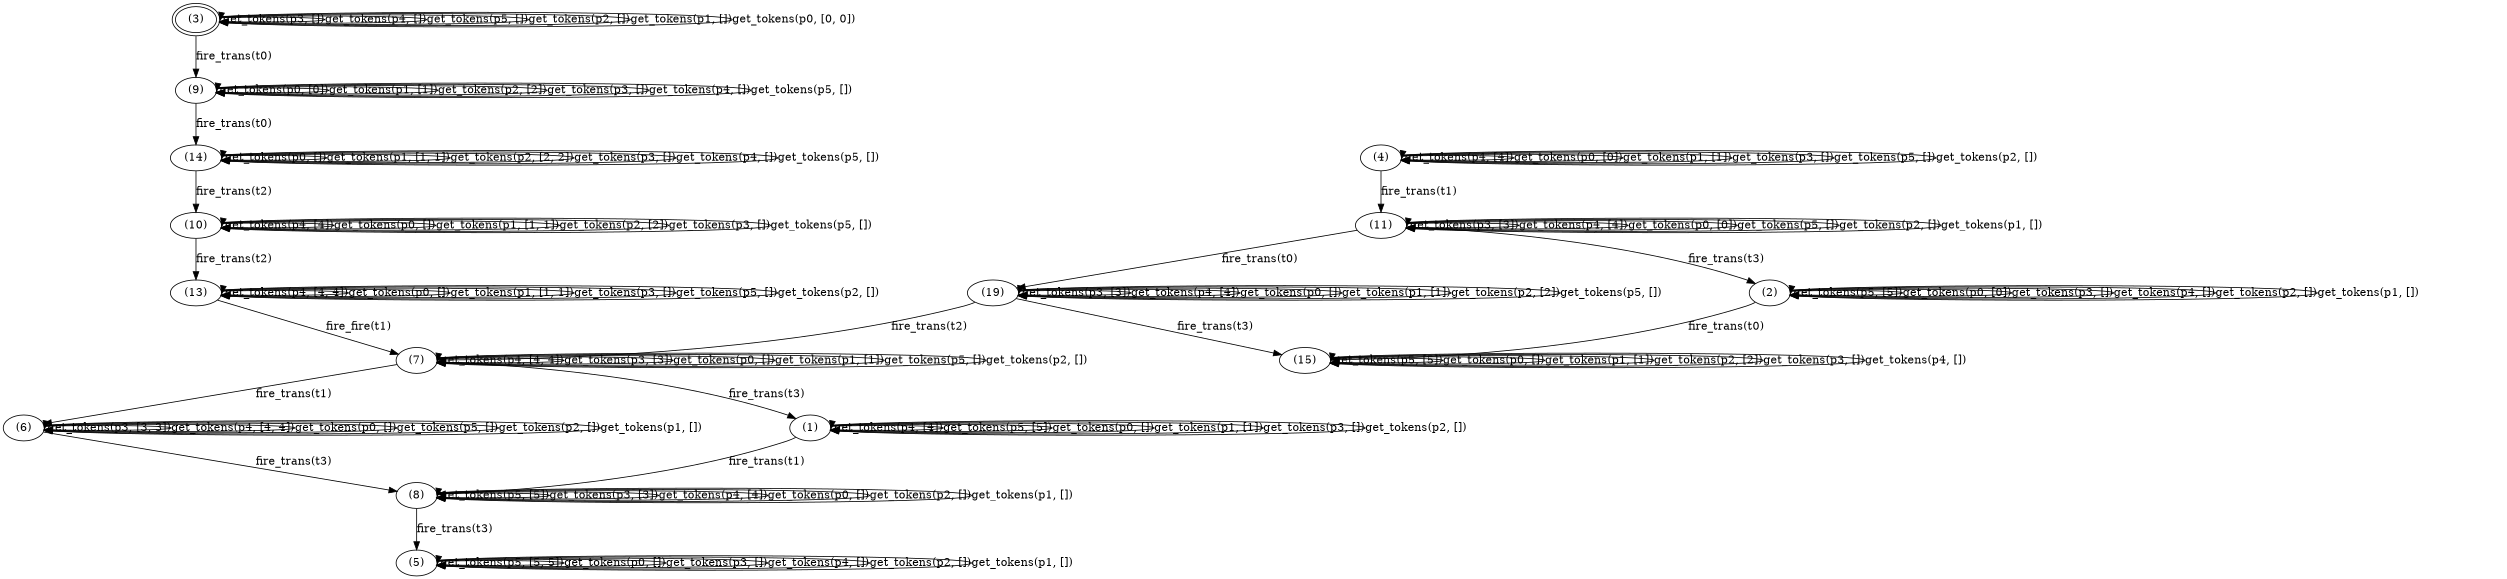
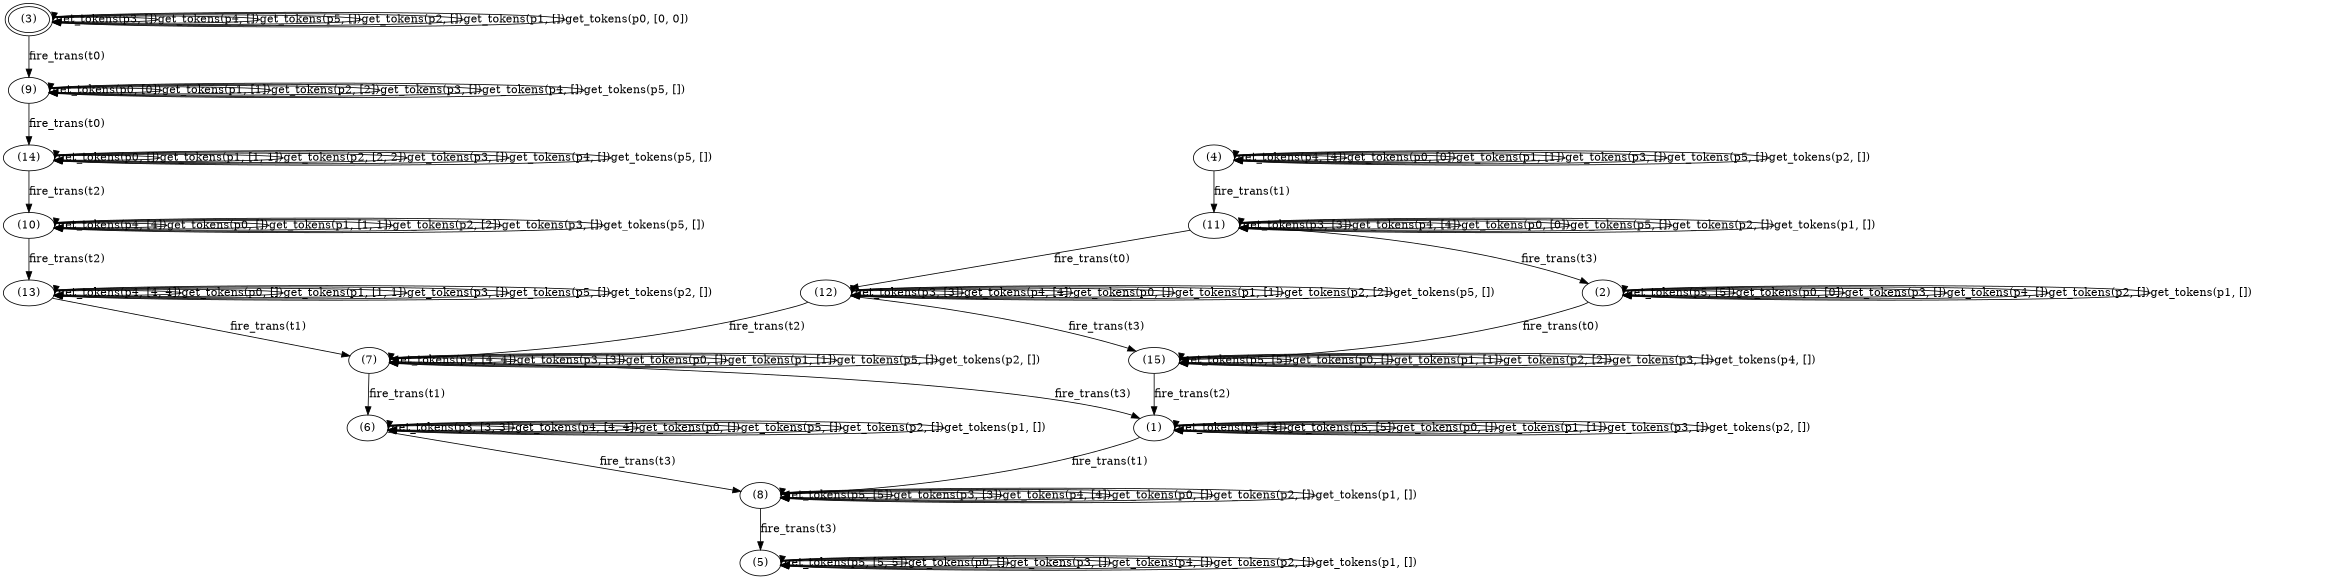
node "(19)": label "(19)" -> "(12)"
edge "(13)" -> "(7)": label "fire_fire(t1)" -> "fire_trans(t1)"
edge "(15)" -> "(1)": added, label "fire_trans(t2)"
